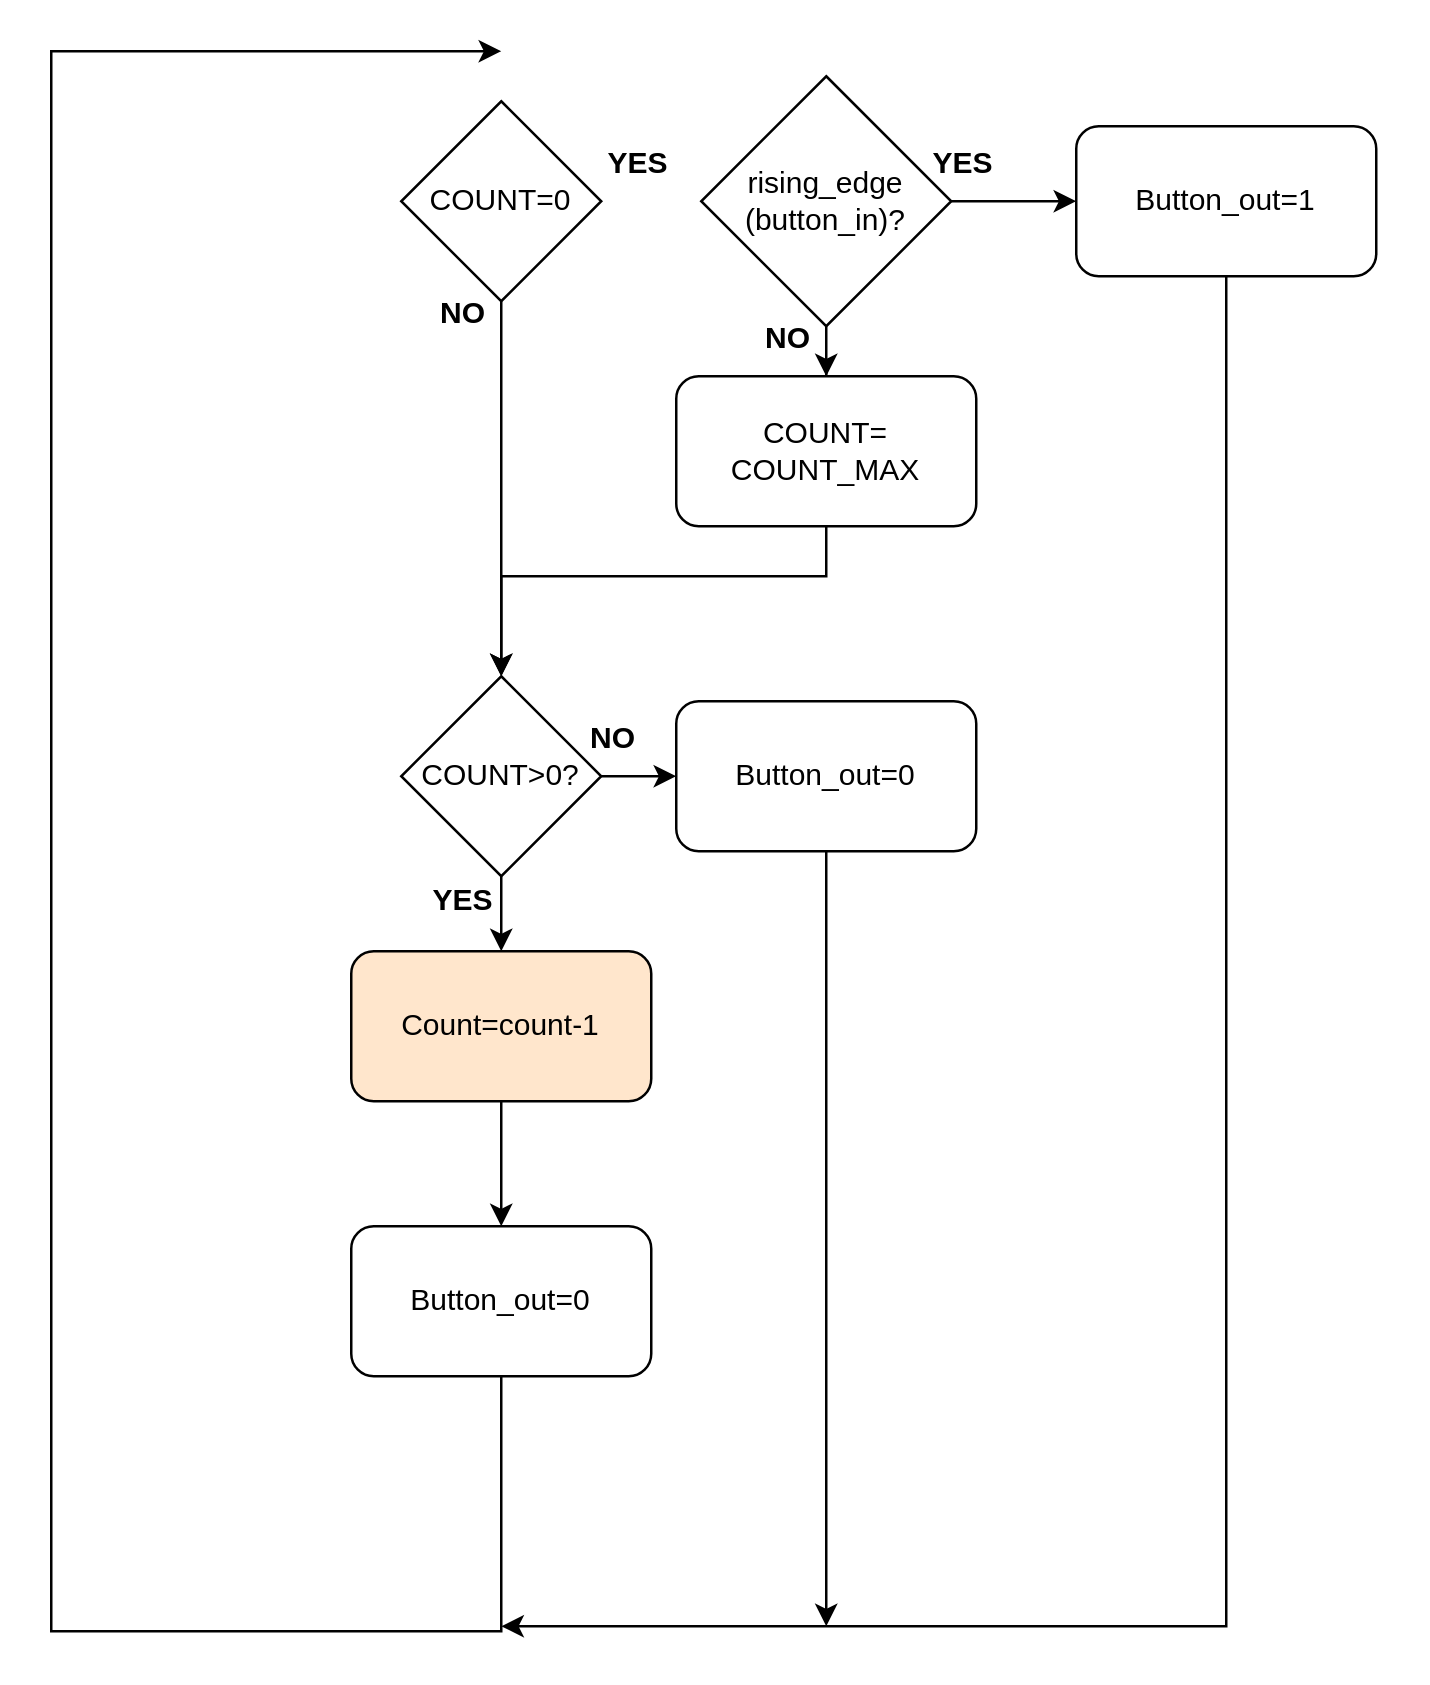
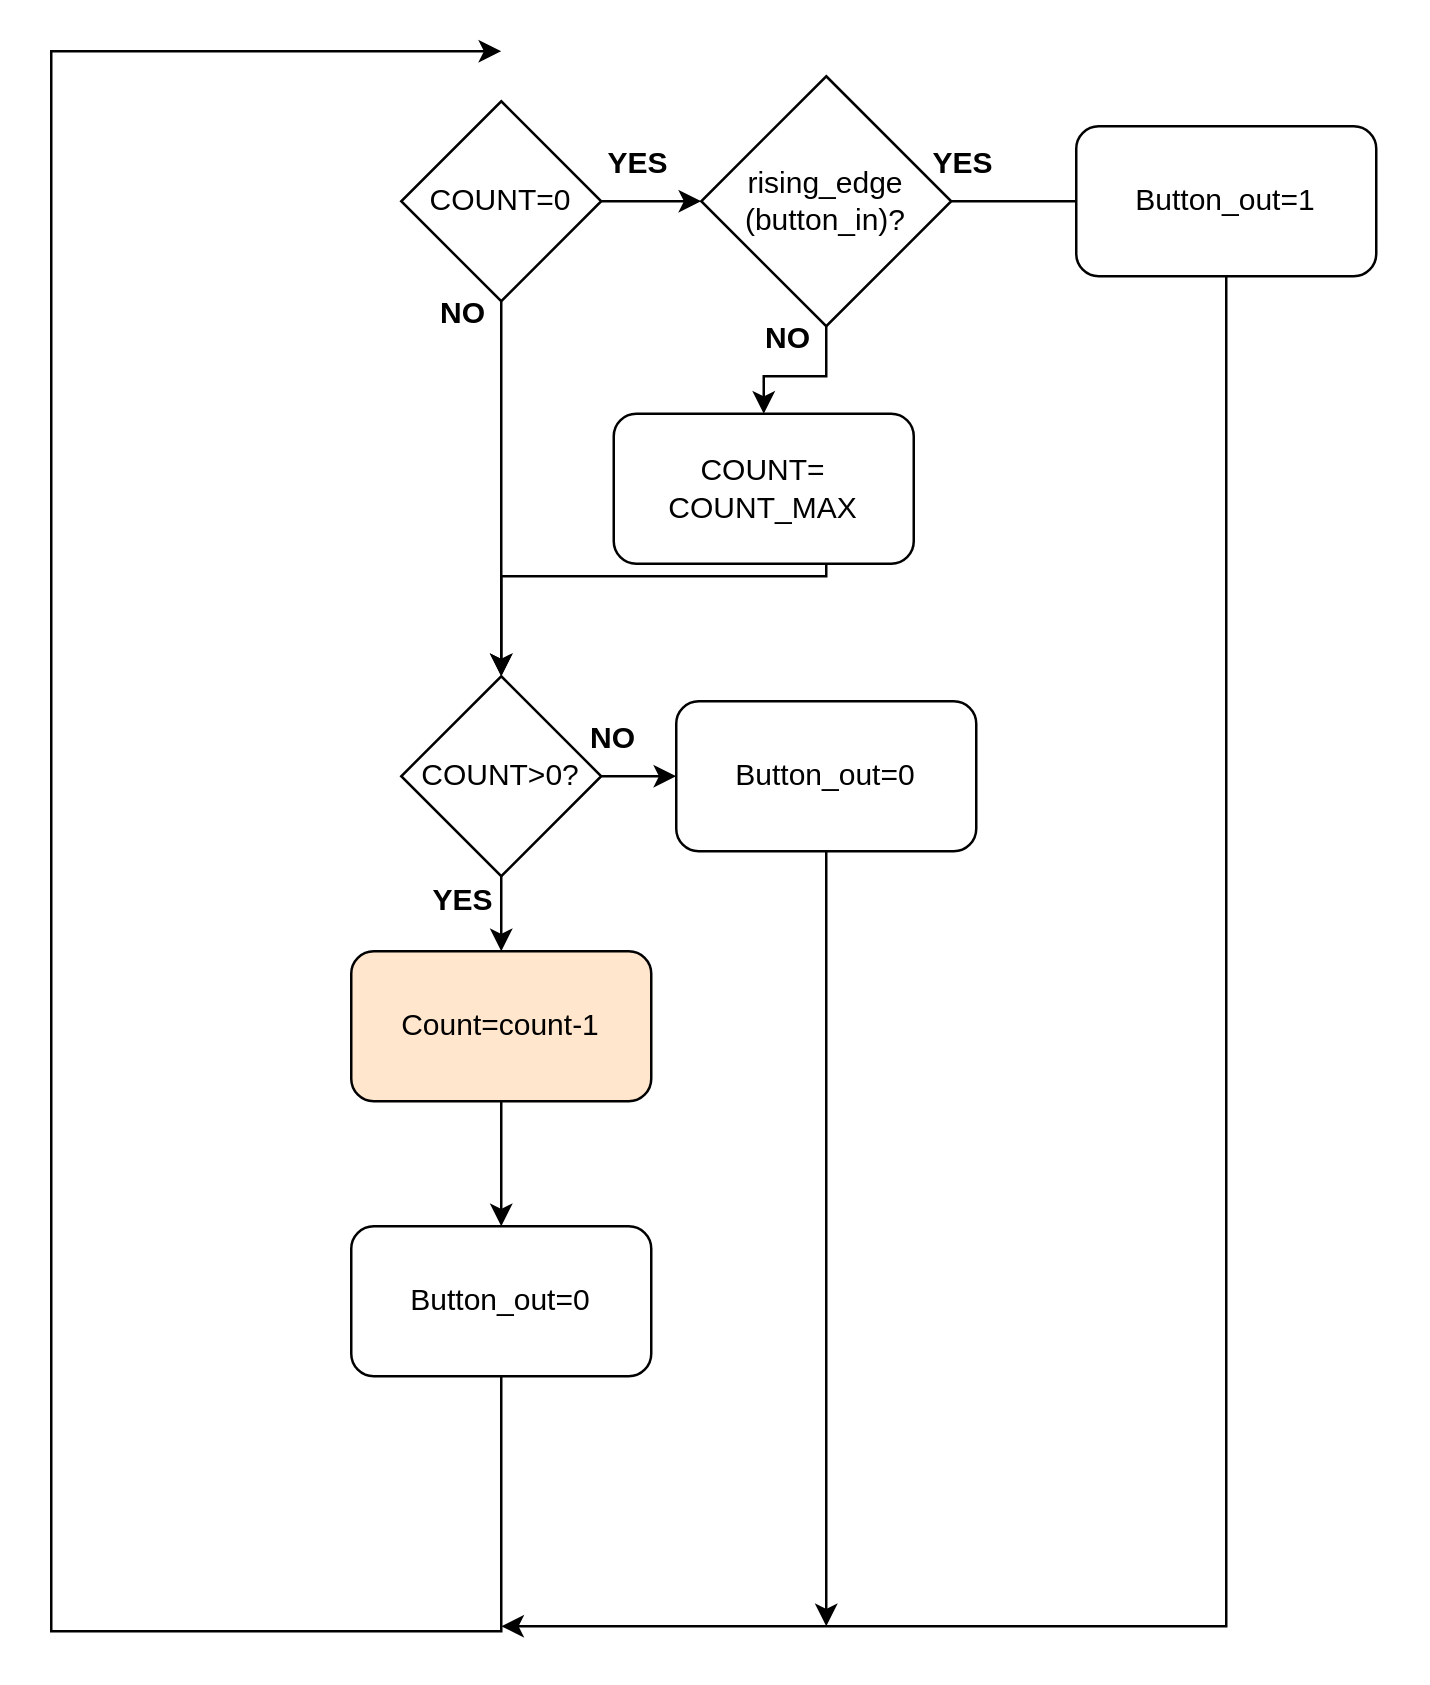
edge "COUNT=0" -> "rising_edge (button_in)?": added
edge "rising_edge (button_in)?" -> "Button_out=1": arrowhead classic -> none
node "COUNT= COUNT_MAX": moved (826, 451) -> (764, 489)
